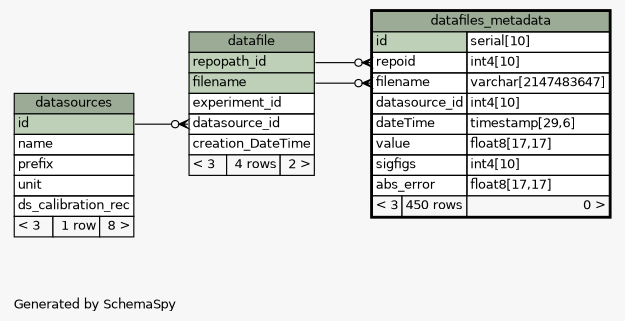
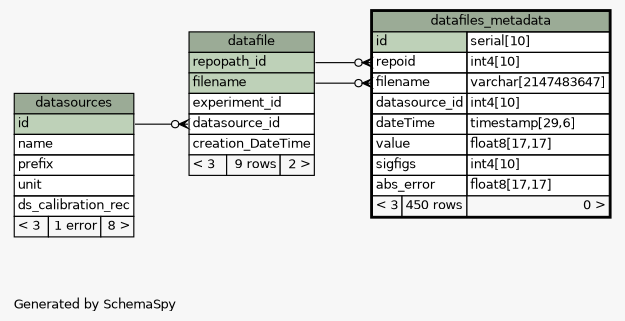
node "datafile": text "4 rows" -> "9 rows"
node "datasources": text "1 row" -> "1 error"
